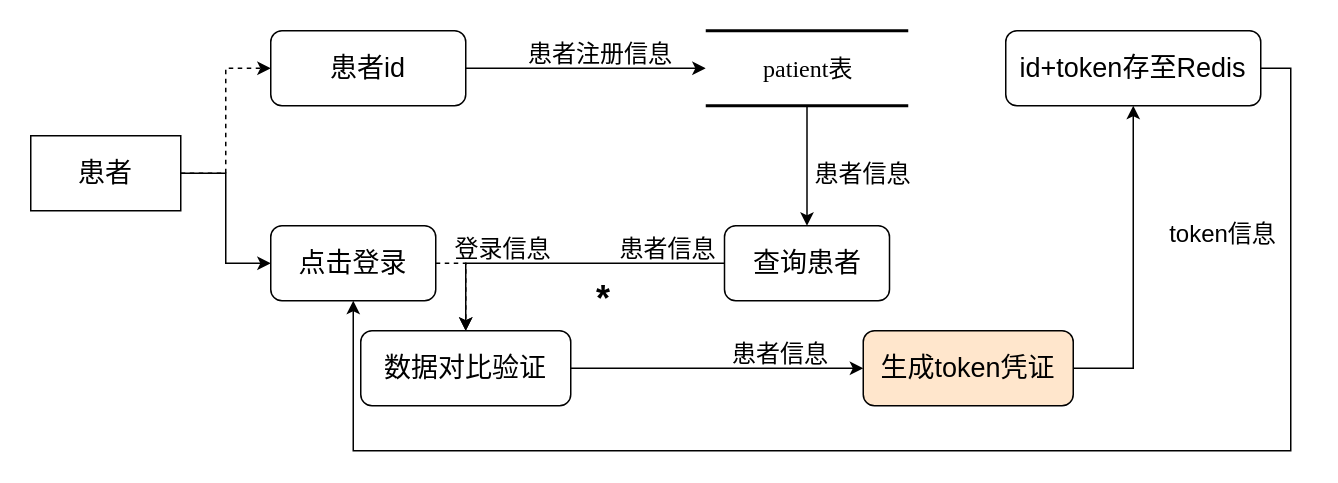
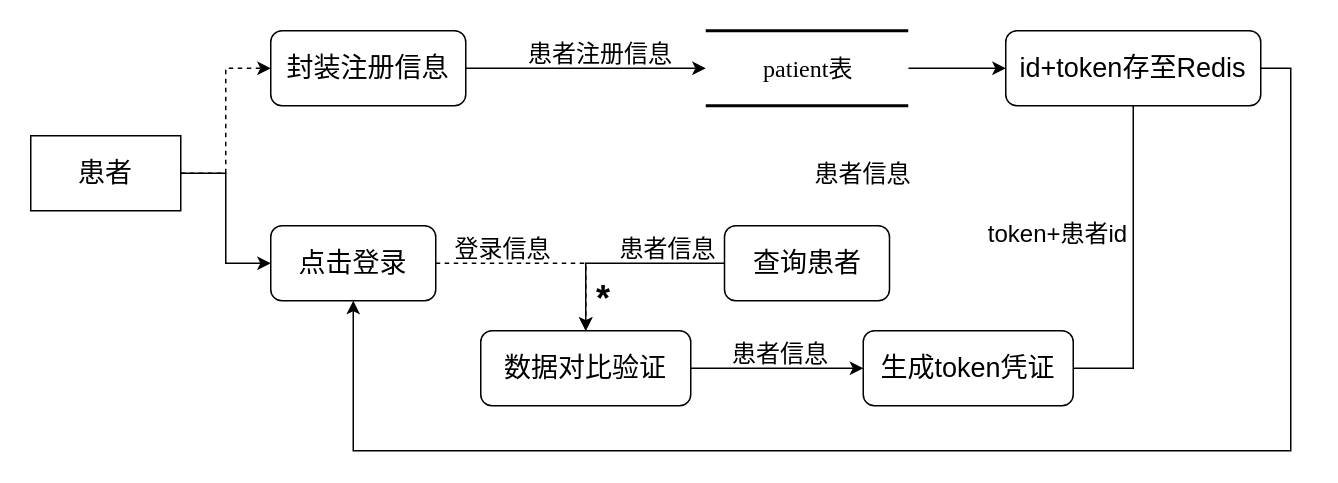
node "患者id": label "患者id" -> "封装注册信息"
edge "生成token凭证" -> "id+token存至Redis": arrowhead classic -> none
edge "patient表" -> "查询患者": now "patient表" -> "id+token存至Redis"
node "token+患者id": added
node "token信息": removed
node "数据对比验证": moved (466, 368) -> (586, 368)
node "生成token凭证": fillcolor #ffe6cc -> #ffffff
